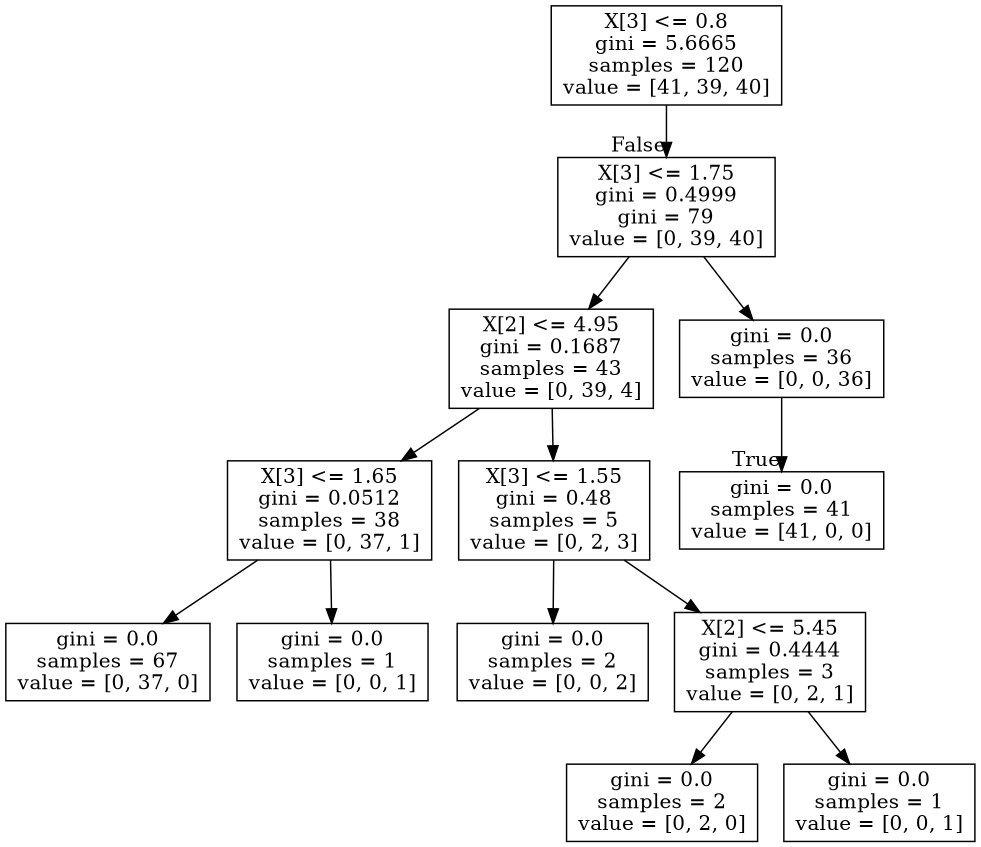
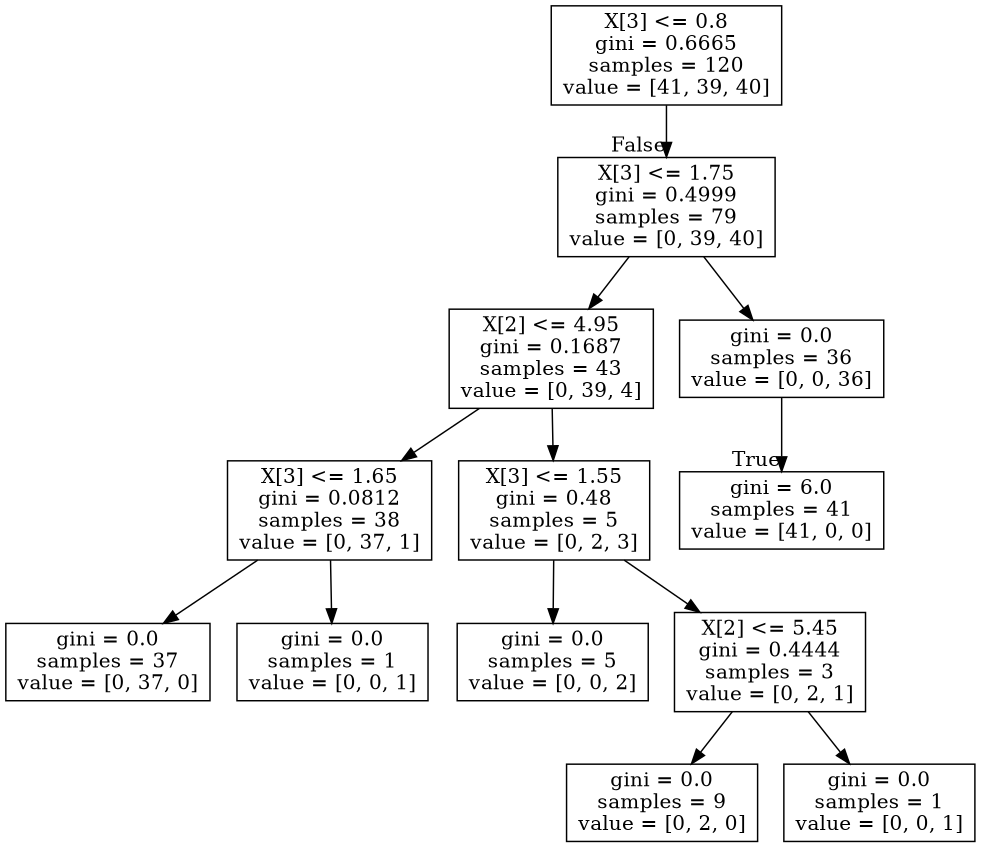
node "X[3] <= 0.8 gini = 5.6665 samples = 120 value = [41, 39, 40]": label "X[3] <= 0.8 gini = 5.6665 samples = 120 value = [41, 39, 40]" -> "X[3] <= 0.8 gini = 0.6665 samples = 120 value = [41, 39, 40]"
node "X[3] <= 1.75 gini = 0.4999 gini = 79 value = [0, 39, 40]": label "X[3] <= 1.75 gini = 0.4999 gini = 79 value = [0, 39, 40]" -> "X[3] <= 1.75 gini = 0.4999 samples = 79 value = [0, 39, 40]"
node "X[3] <= 1.65 gini = 0.0512 samples = 38 value = [0, 37, 1]": label "X[3] <= 1.65 gini = 0.0512 samples = 38 value = [0, 37, 1]" -> "X[3] <= 1.65 gini = 0.0812 samples = 38 value = [0, 37, 1]"
node "gini = 0.0 samples = 41 value = [41, 0, 0]": label "gini = 0.0 samples = 41 value = [41, 0, 0]" -> "gini = 6.0 samples = 41 value = [41, 0, 0]"
node "gini = 0.0 samples = 67 value = [0, 37, 0]": label "gini = 0.0 samples = 67 value = [0, 37, 0]" -> "gini = 0.0 samples = 37 value = [0, 37, 0]"
node "gini = 0.0 samples = 2 value = [0, 0, 2]": label "gini = 0.0 samples = 2 value = [0, 0, 2]" -> "gini = 0.0 samples = 5 value = [0, 0, 2]"
node "gini = 0.0 samples = 2 value = [0, 2, 0]": label "gini = 0.0 samples = 2 value = [0, 2, 0]" -> "gini = 0.0 samples = 9 value = [0, 2, 0]"
